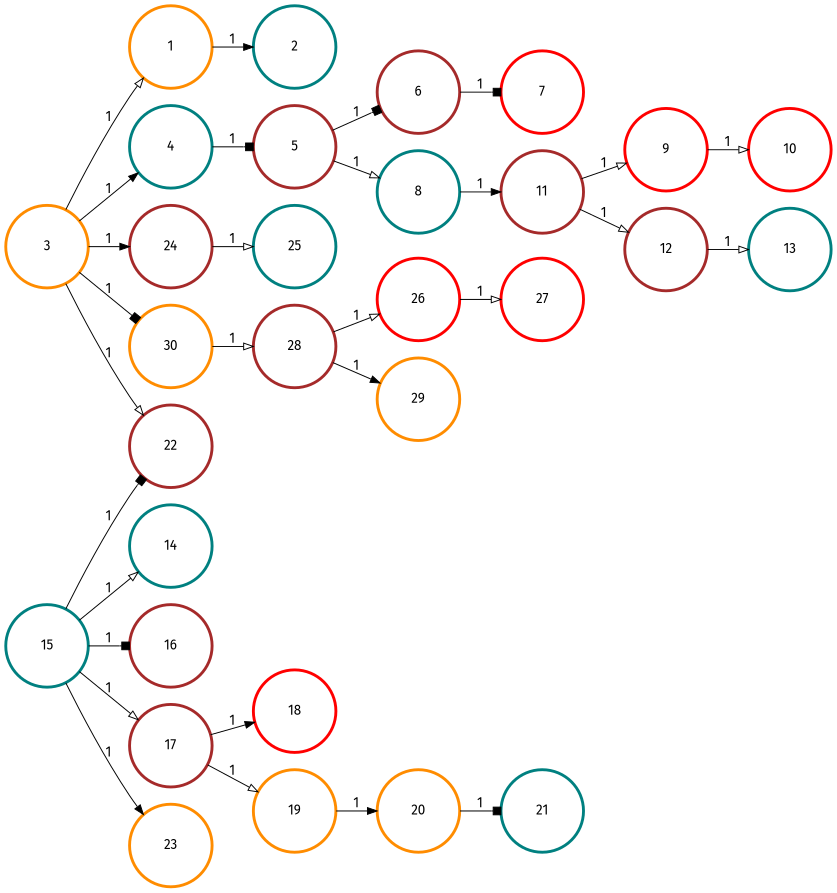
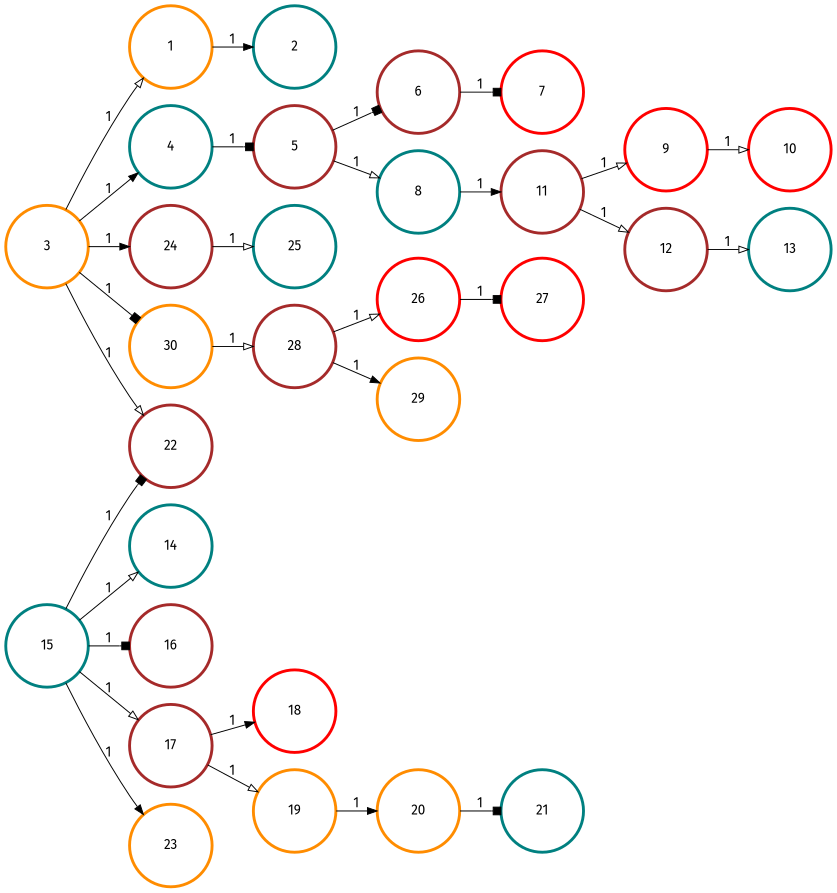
edge "26" -> "27": arrowhead onormal -> box
